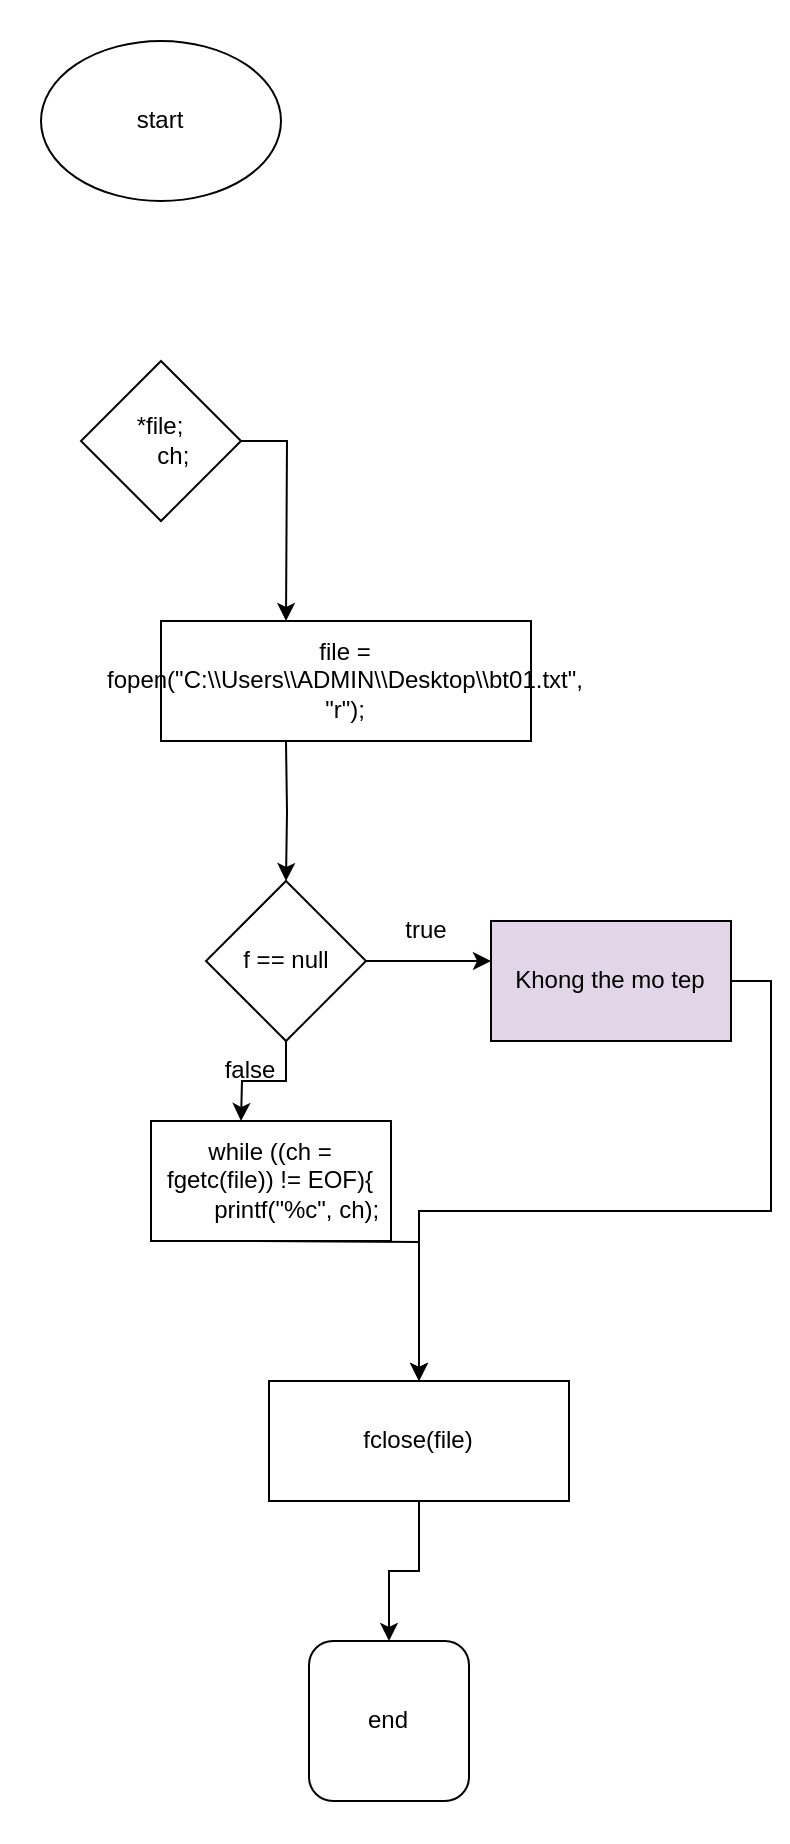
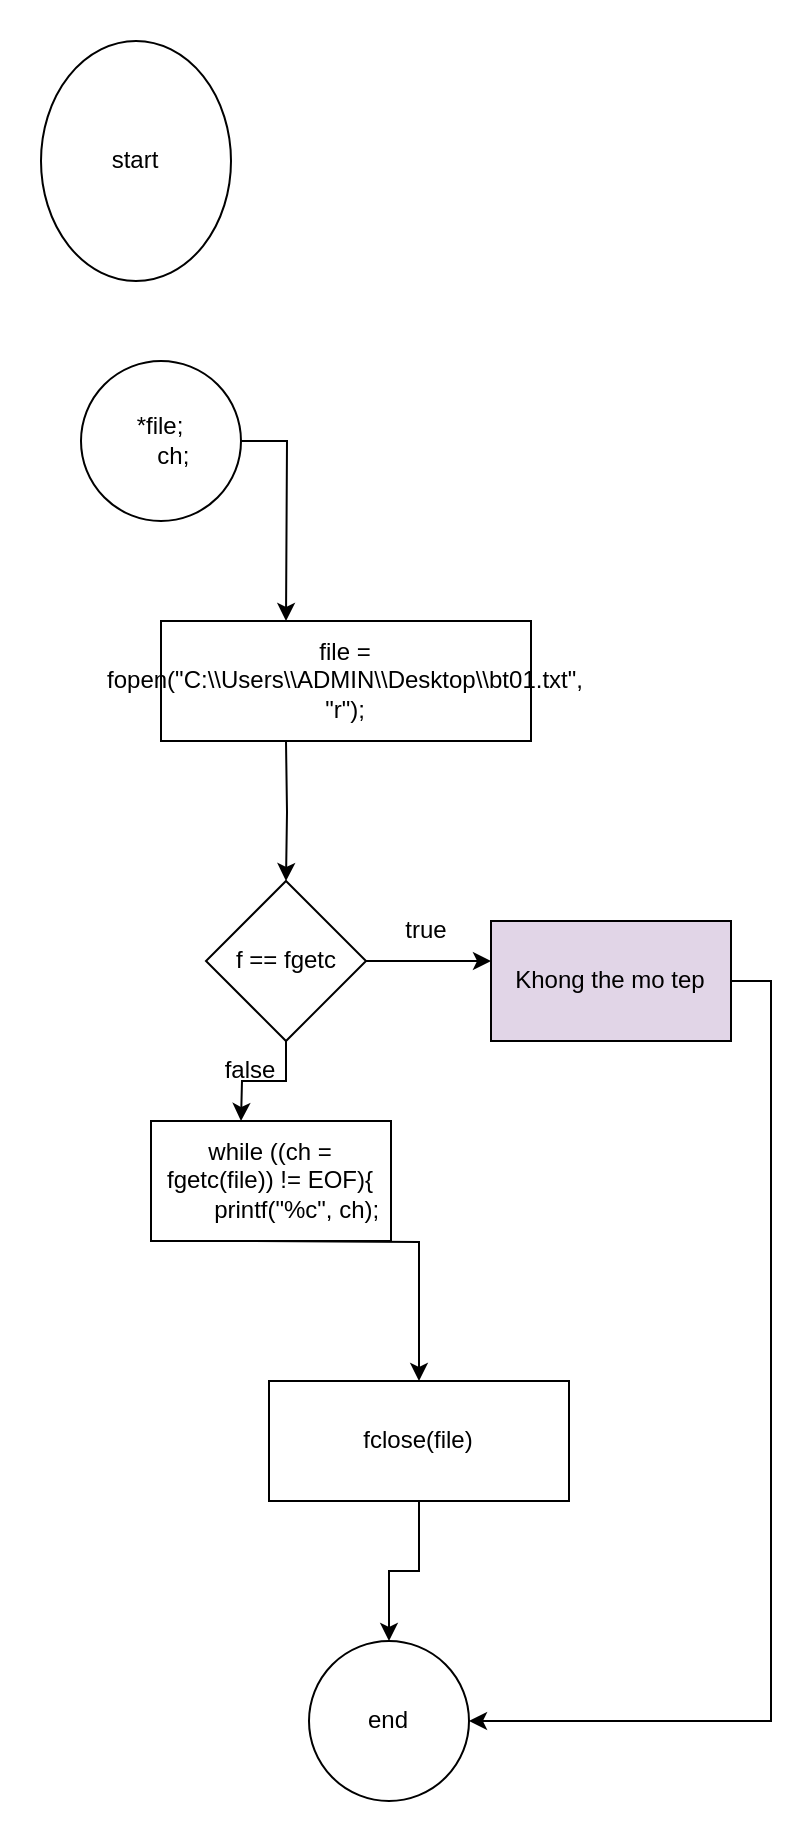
node "start": size 240x160 -> 190x240
node "*file; ch;": shape diamond -> ellipse
node "f == null": label "f == null" -> "f == fgetc"
edge "Khong the mo tep" -> "fclose(file)": now "Khong the mo tep" -> "end"
node "end": shape rounded rectangle -> ellipse
